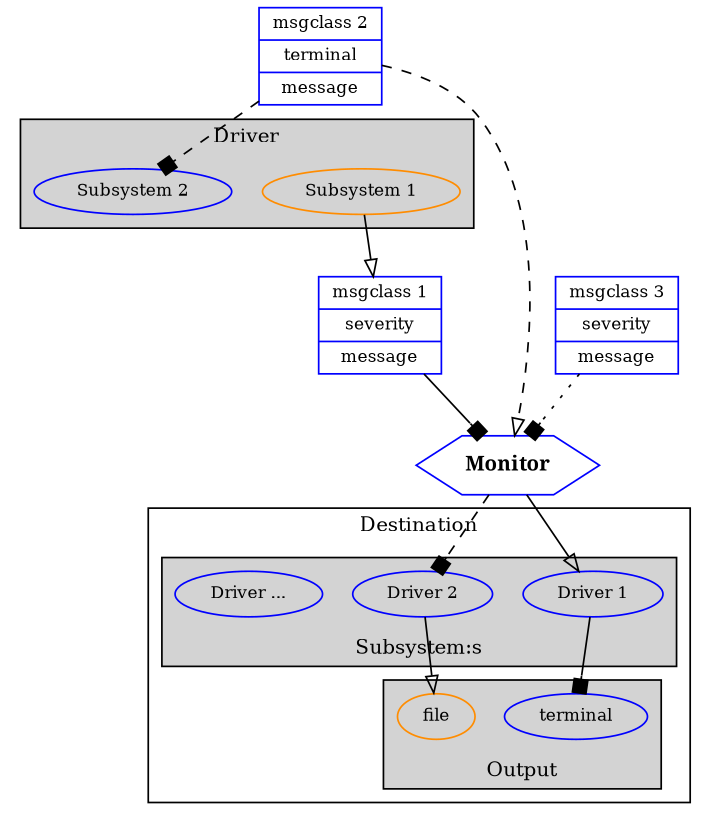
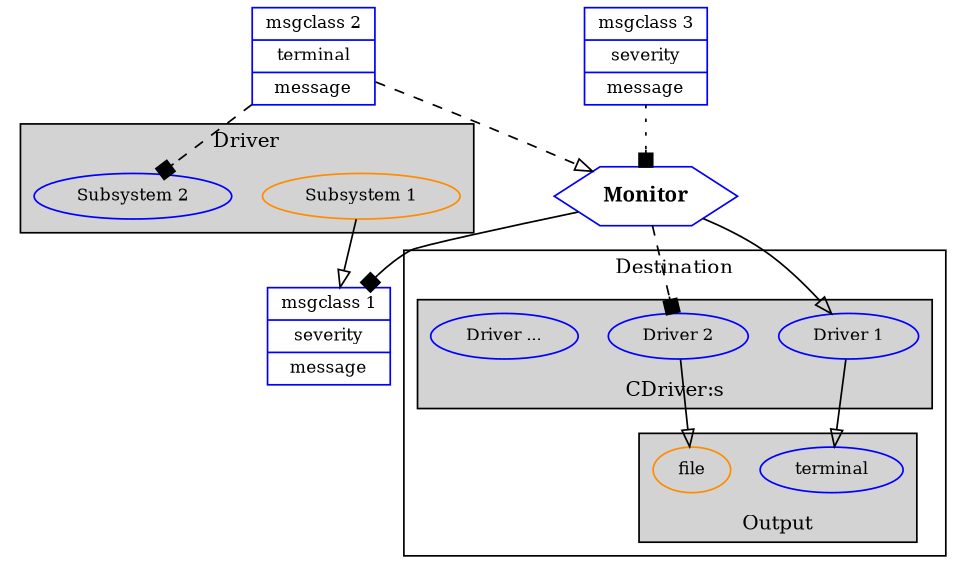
edge "msgclass 1" -> "Monitor": reversed
edge "Driver 1" -> "terminal": arrowhead box -> onormal
cluster "Subsystem:s": label "Subsystem:s" -> "CDriver:s"
